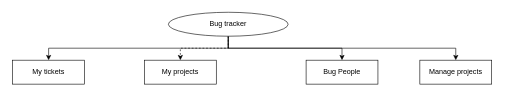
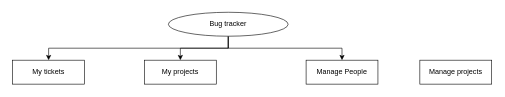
edge "Bug tracker" -> "Manage projects": removed
edge "Bug tracker" -> "My projects": style dashed -> solid
node "Bug People": label "Bug People" -> "Manage People"
